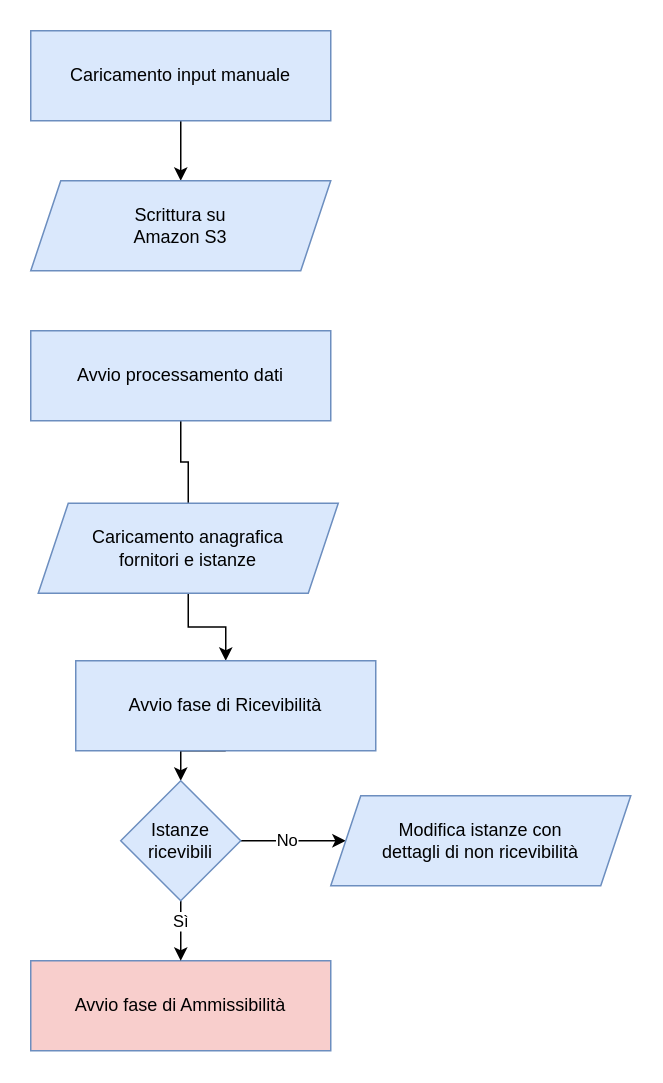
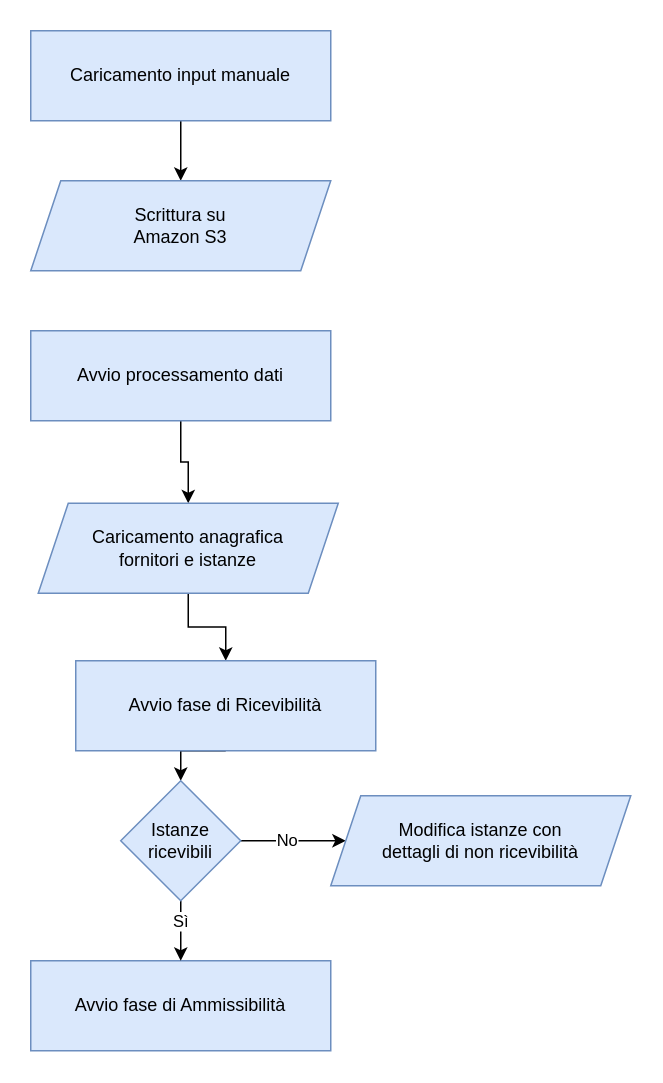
edge "Avvio processamento dati" -- "Caricamento anagrafica fornitori e istanze": arrowhead none -> classic
node "Avvio fase di Ammissibilità": fillcolor #f8cecc -> #dae8fc
